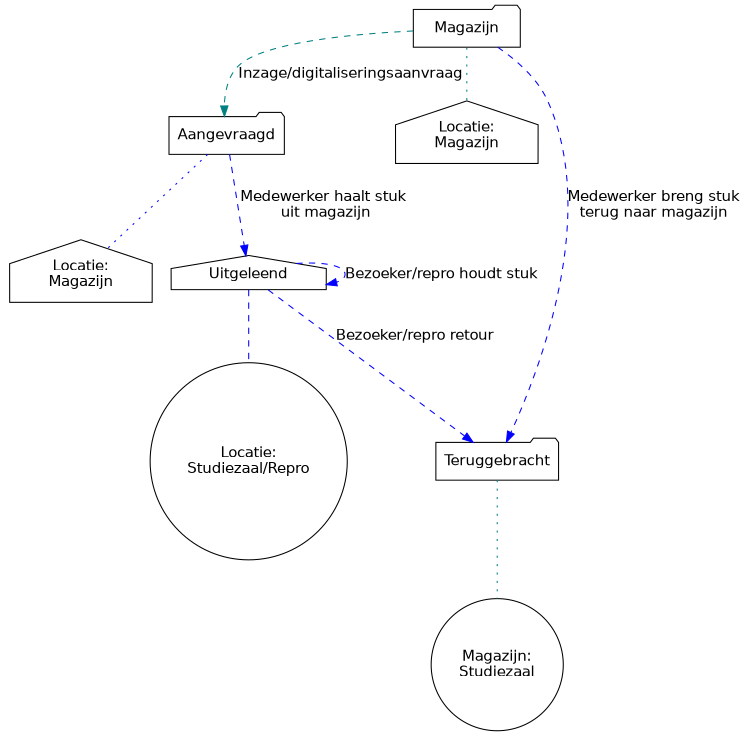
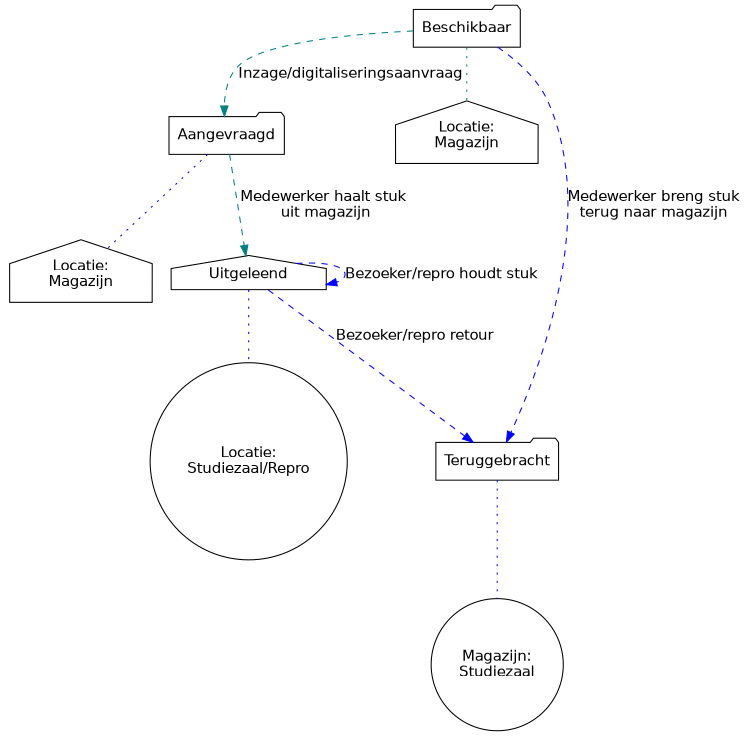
node "Magazijn": label "Magazijn" -> "Beschikbaar"
edge "Aangevraagd" -> "Uitgeleend": color blue -> teal
edge "Uitgeleend" -- "Locatie: Studiezaal/Repro": style dashed -> dotted
edge "Teruggebracht" -- "Magazijn: Studiezaal": color teal -> blue
